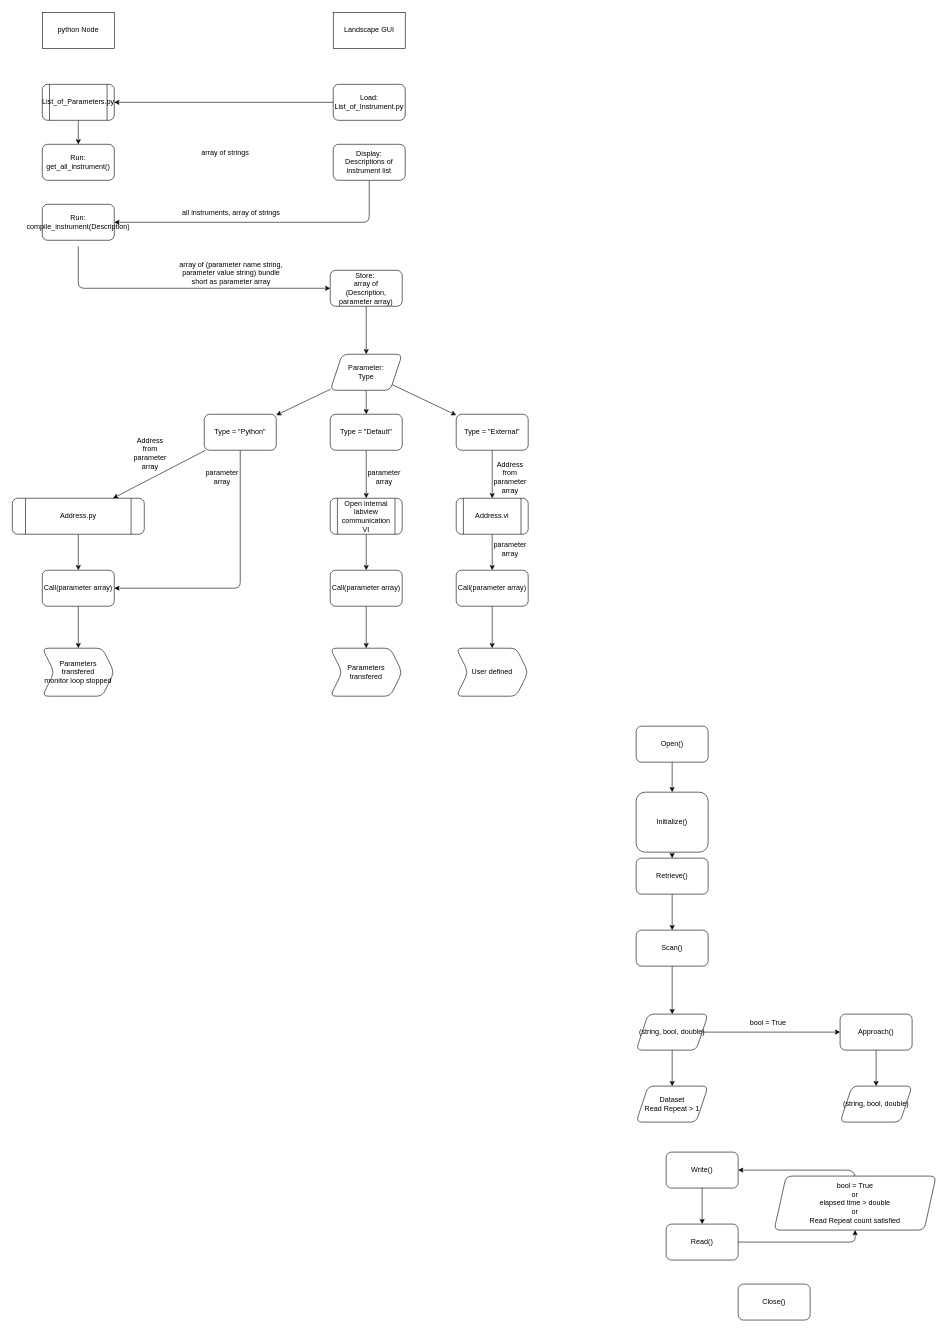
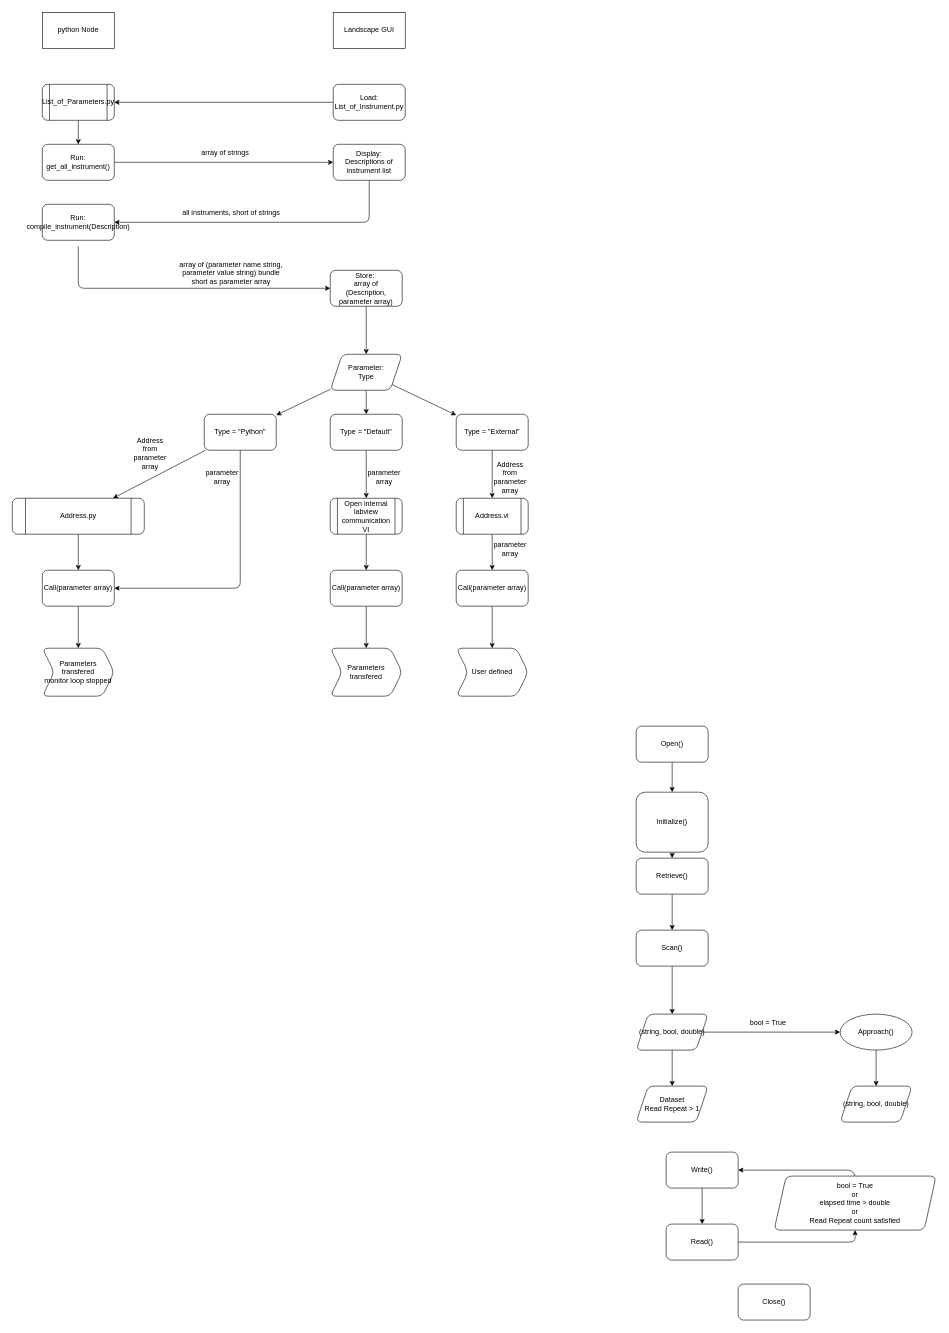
edge "Run: get_all_instrument()" -> "Display: Descriptions of instrument list": added
node "all instruments, array of strings": label "all instruments, array of strings" -> "all instruments, short of strings"
node "Approach()": shape rounded rectangle -> ellipse
